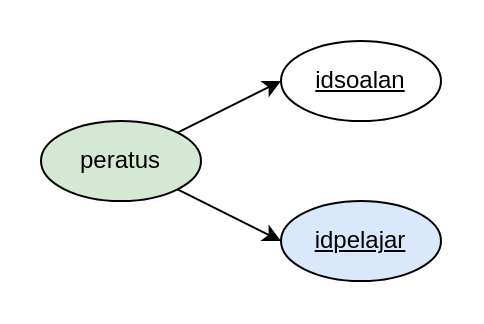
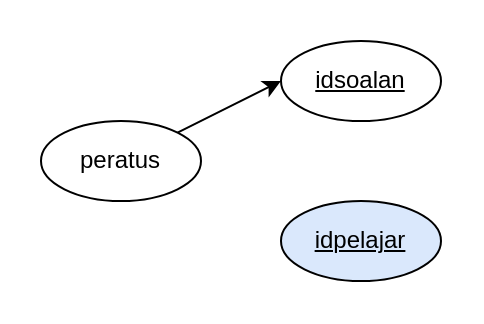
node "peratus": fillcolor #d5e8d4 -> #ffffff
edge "peratus" -> "idpelajar": removed
